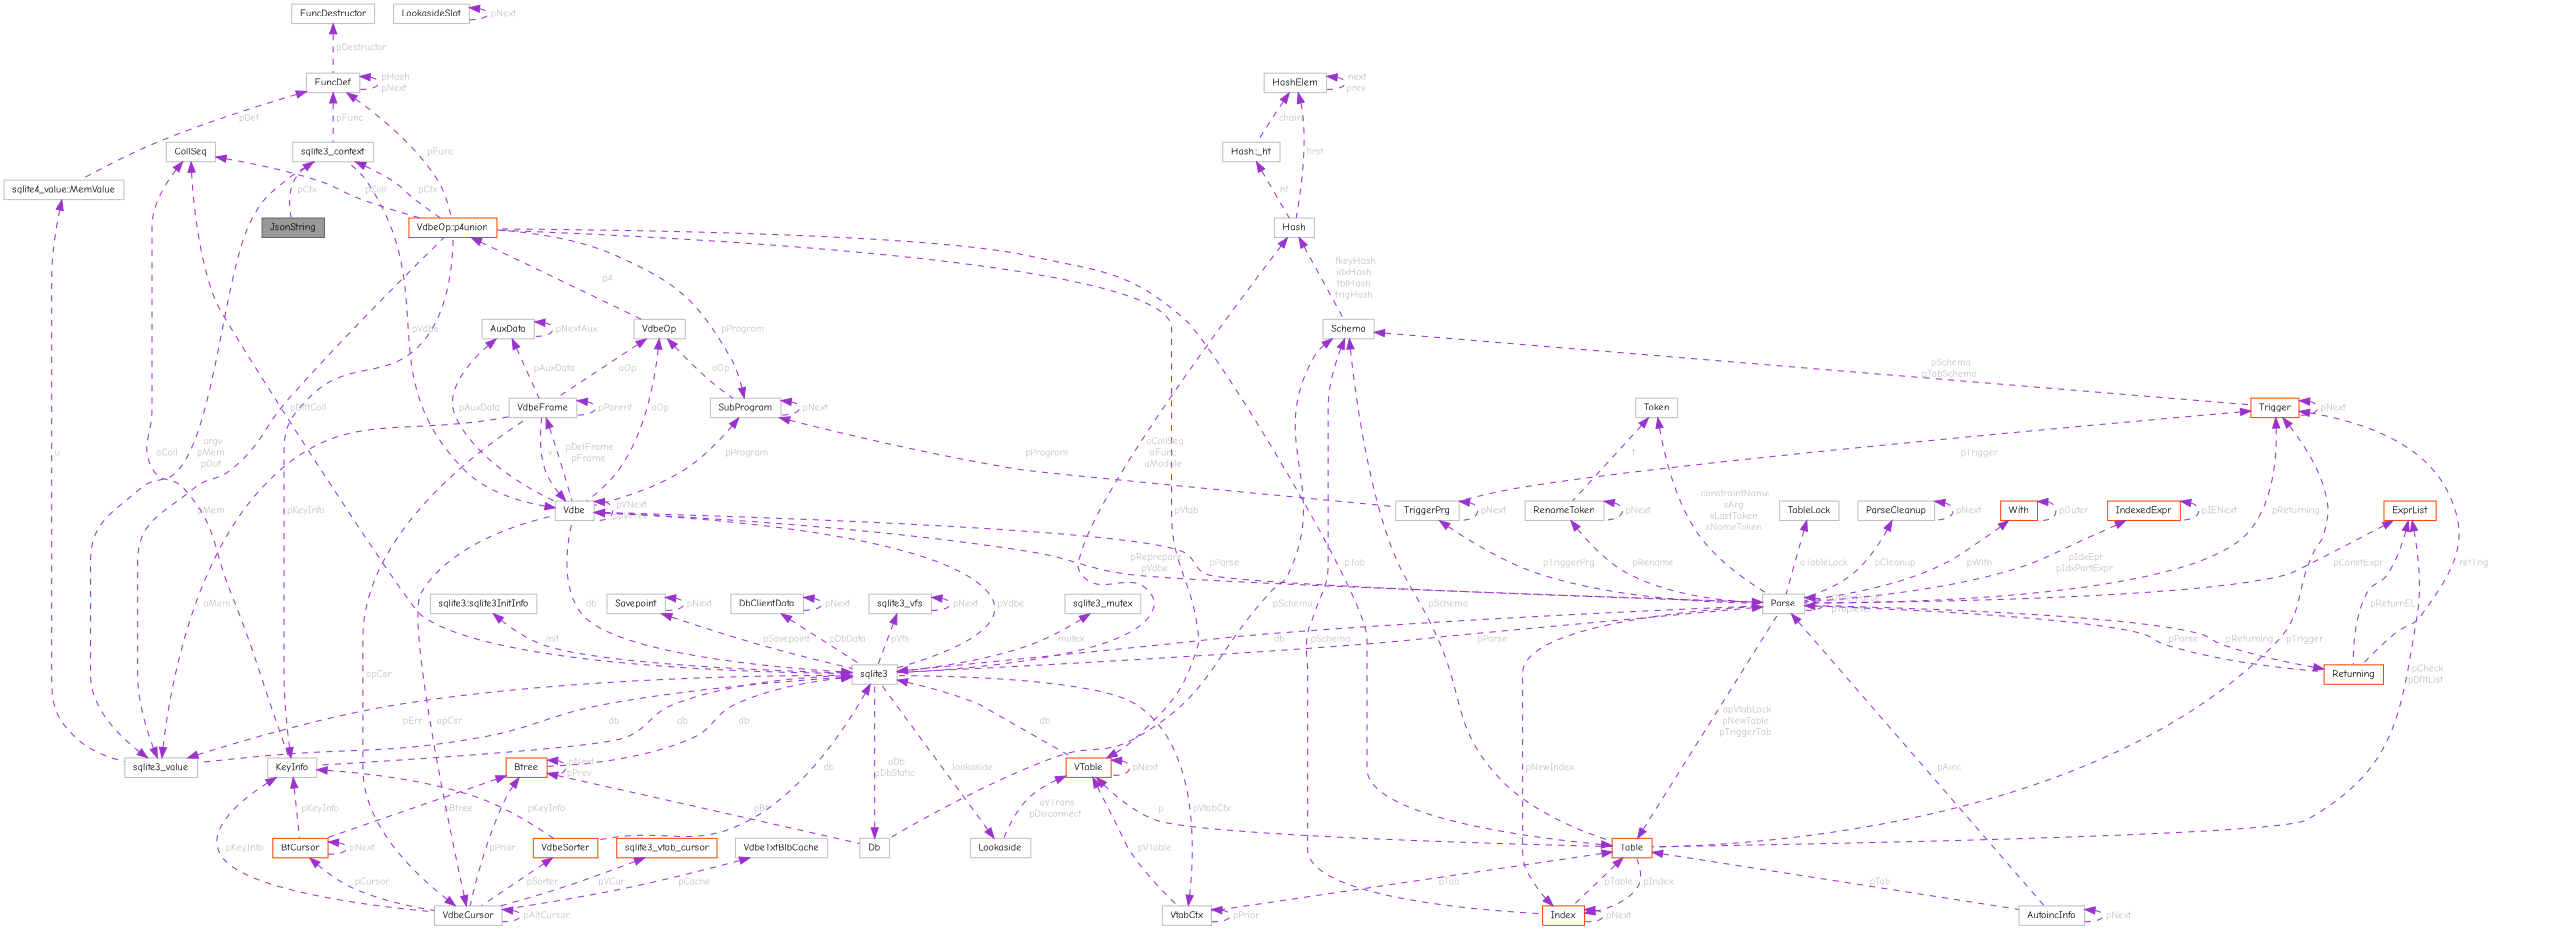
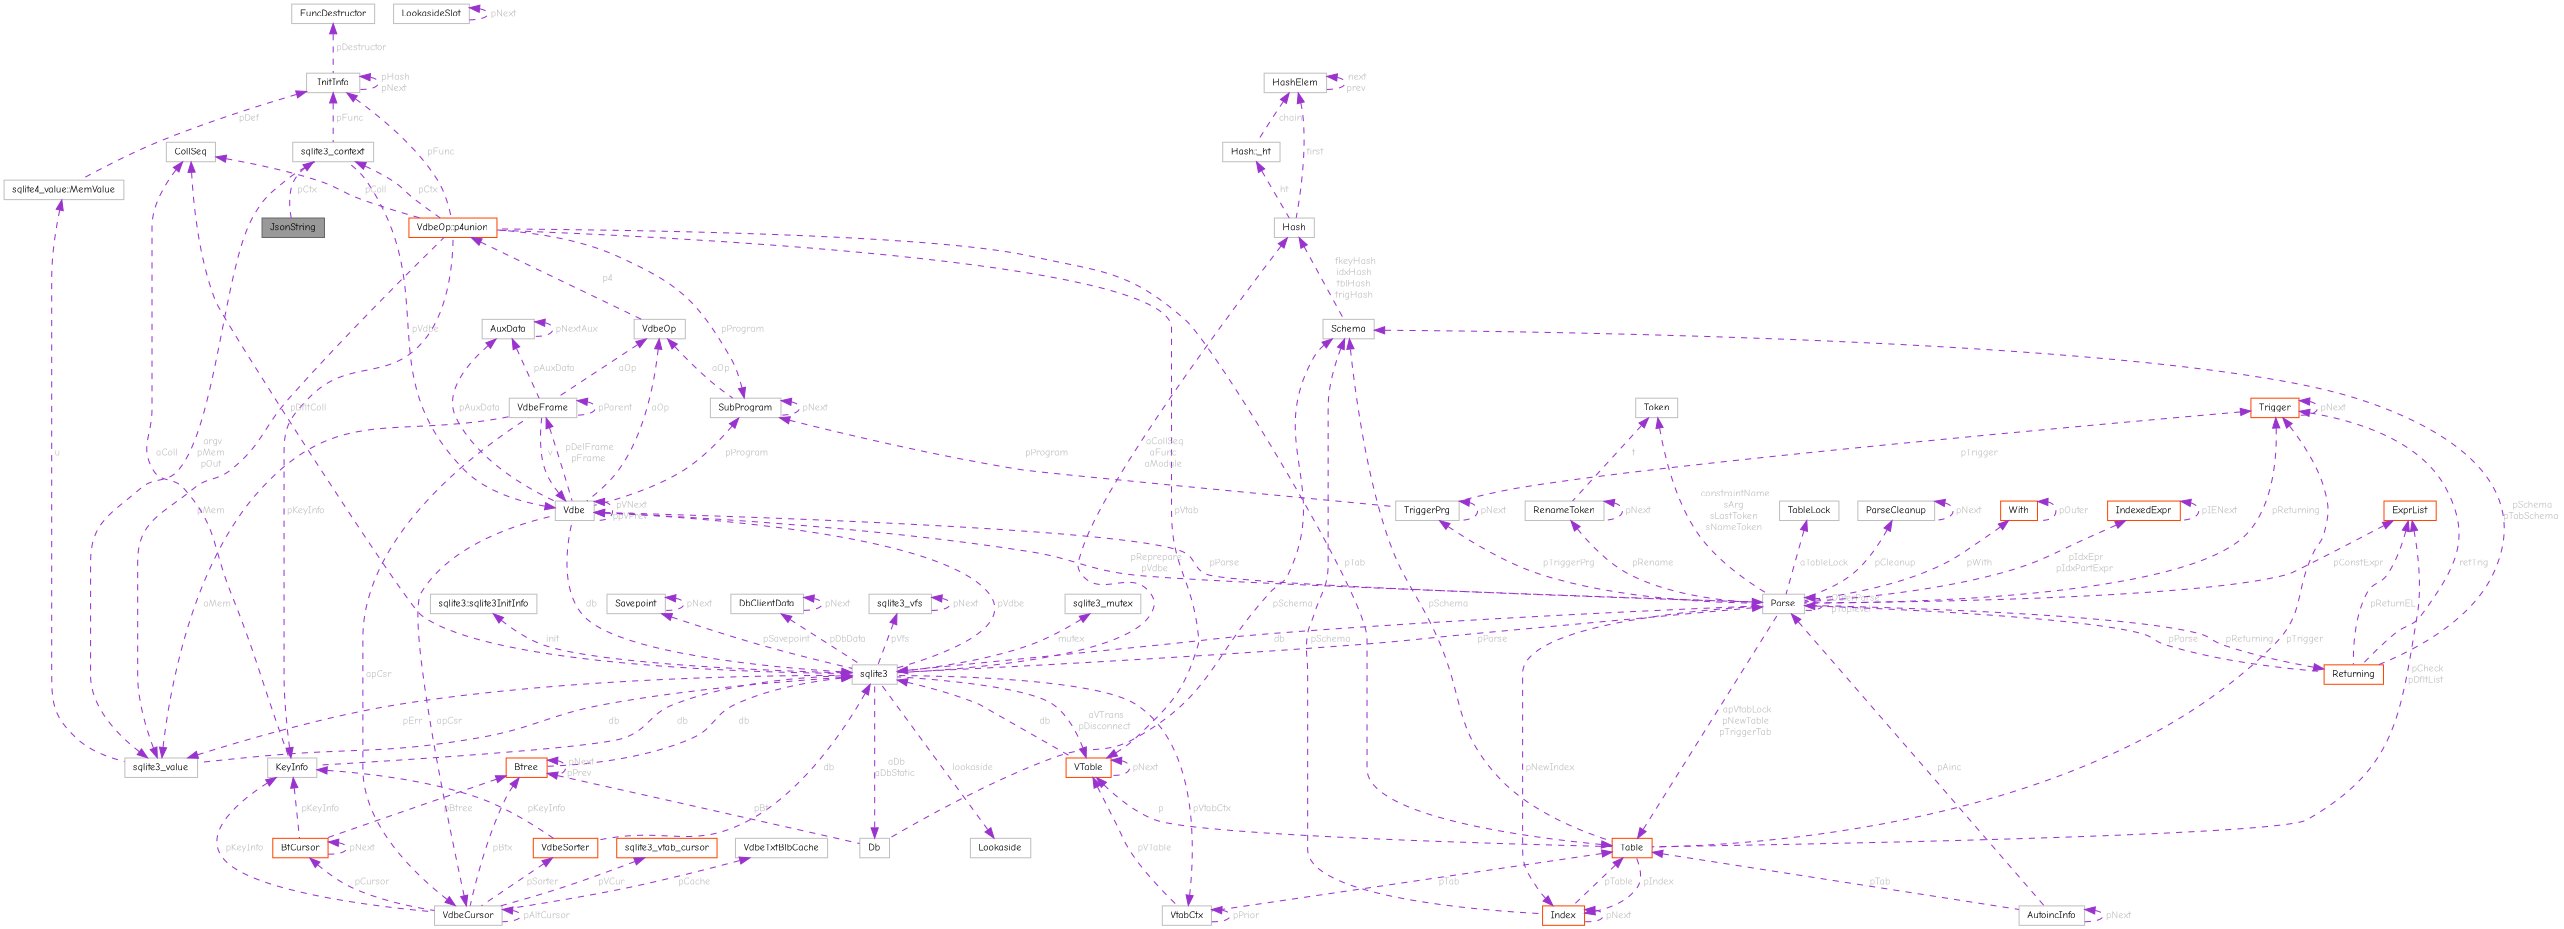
node "FuncDef": label "FuncDef" -> "InitInfo"
edge "Trigger" -> "Schema": now "Returning" -> "Schema"
edge "Lookaside" -> "VTable": now "sqlite3" -> "VTable"
edge "VdbeCursor" -> "Btree": label " pPrior" -> " pBtx"
